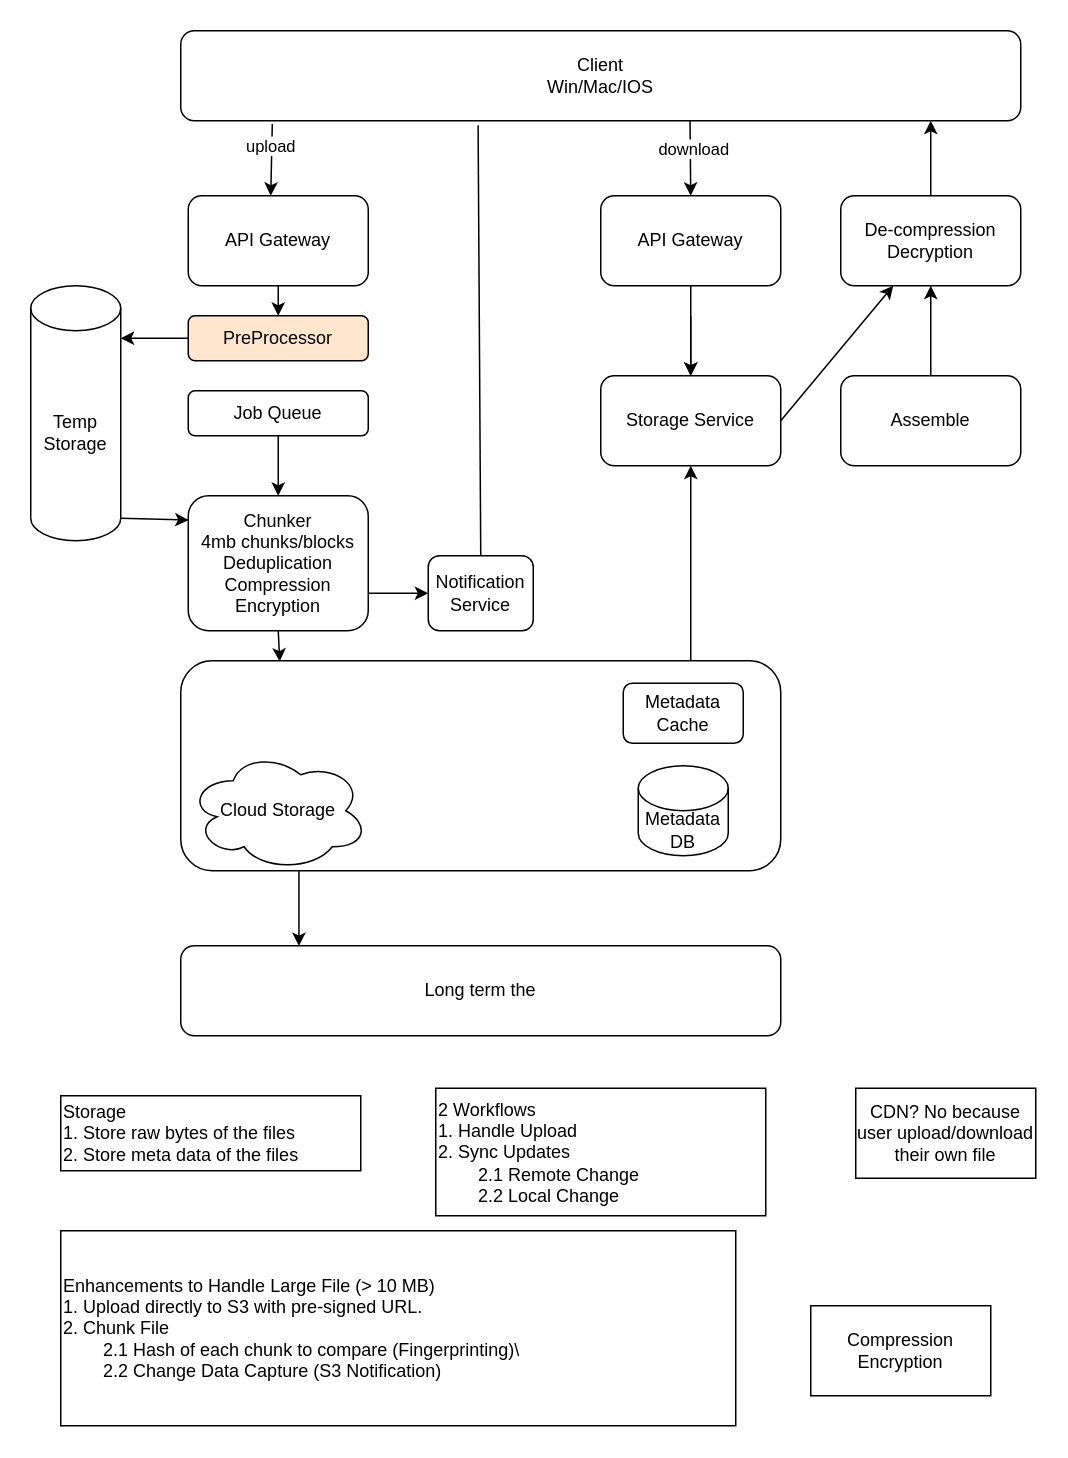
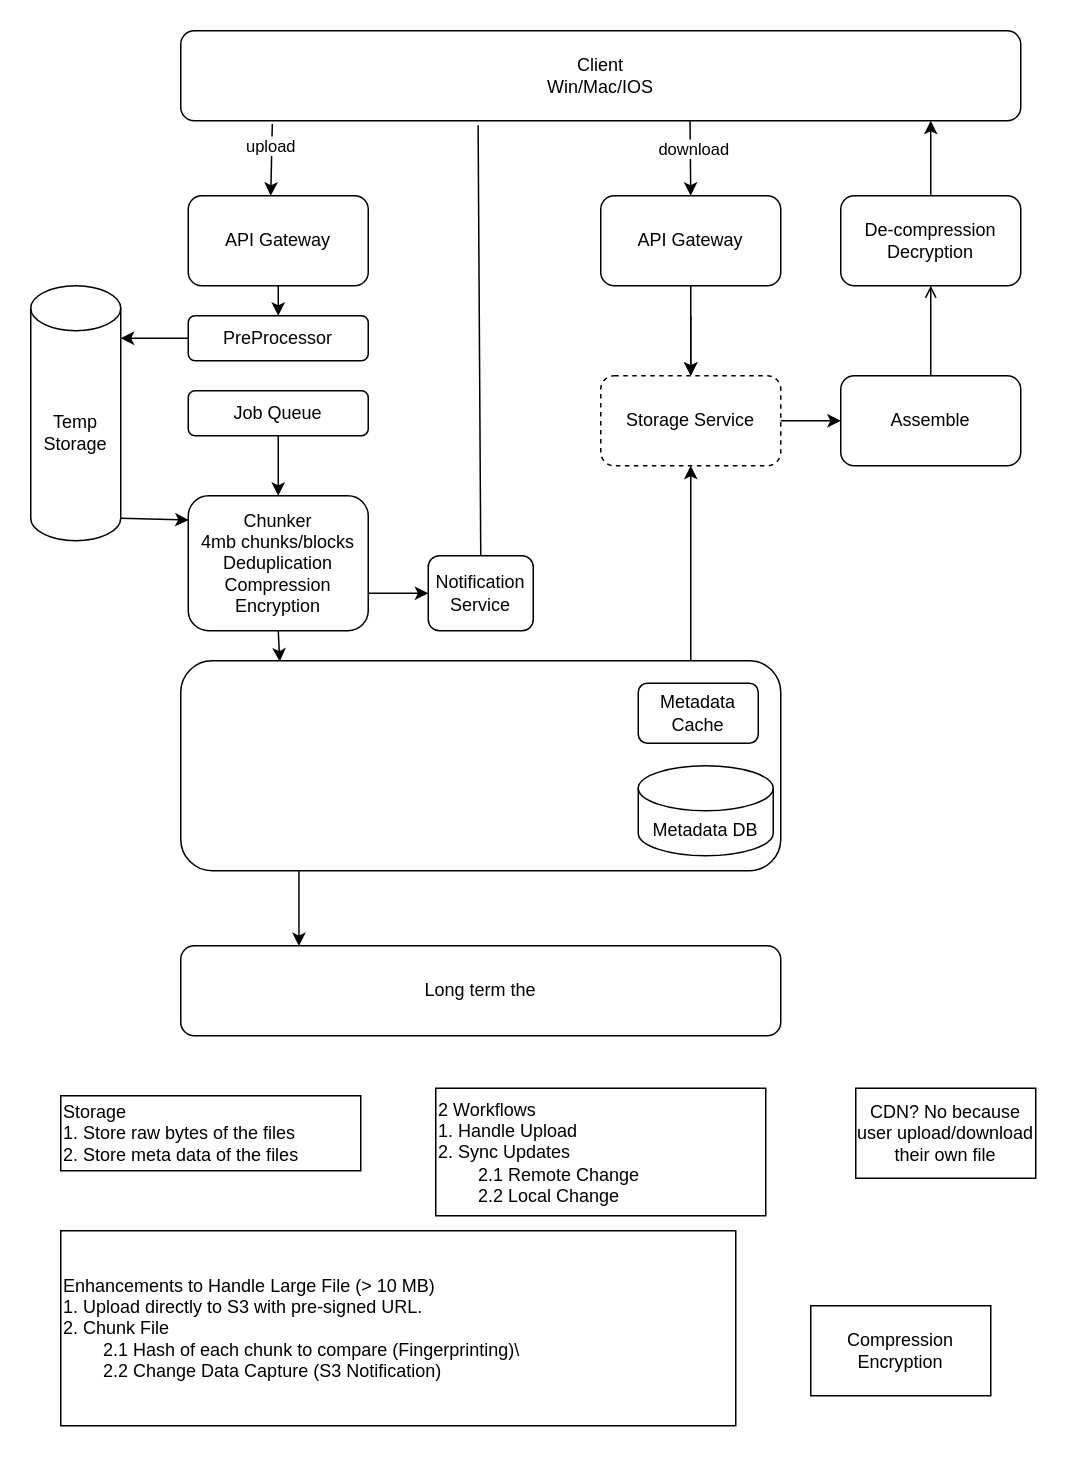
edge "Assemble" -> "De-compression Decryption": arrowhead classic -> open
node "PreProcessor": fillcolor #ffe6cc -> #ffffff
edge "Storage Service" -> "De-compression Decryption": now "Storage Service" -> "Assemble"
node "Storage Service": style solid -> dashed
node "Metadata Cache": moved (683, 713) -> (698, 713)
node "Cloud Storage": removed
node "Metadata DB": size 90x90 -> 135x90
